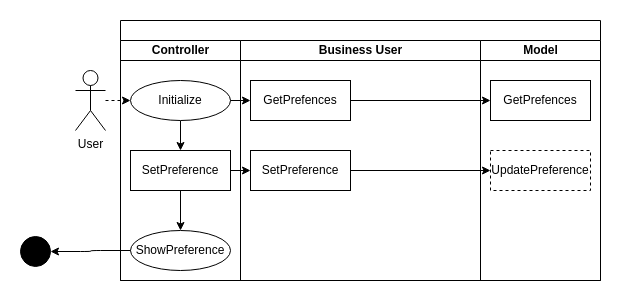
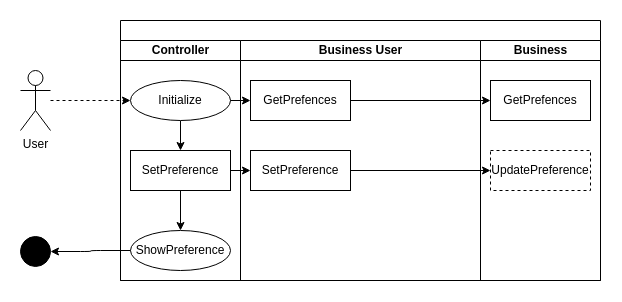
node "Model": label "Model" -> "Business"
node "User": moved (91, 101) -> (36, 101)
